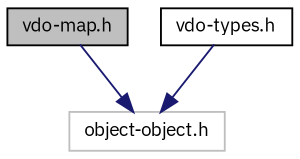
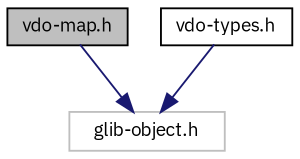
node "object-object.h": label "object-object.h" -> "glib-object.h"
